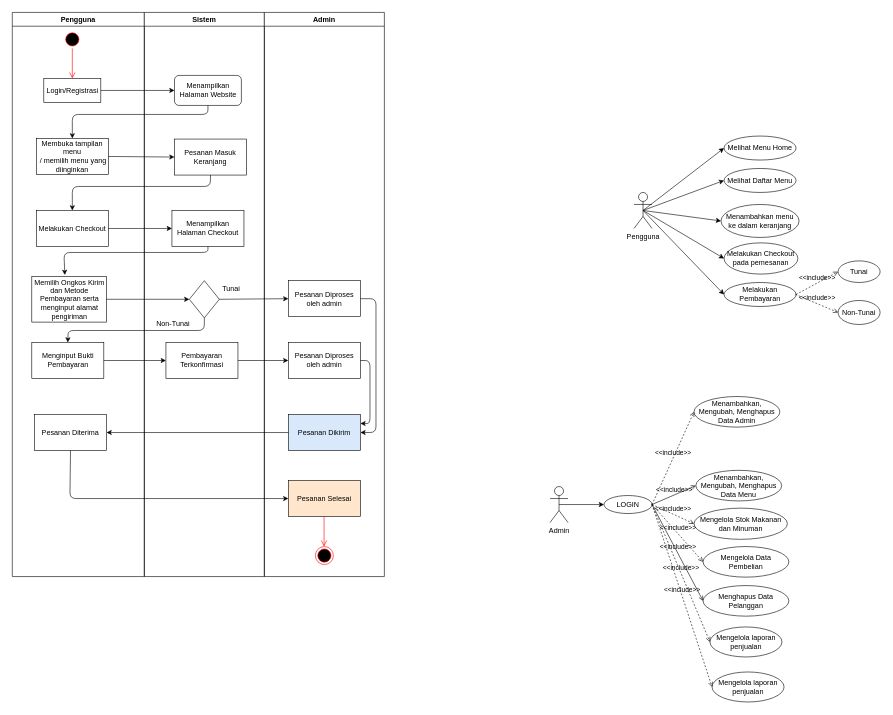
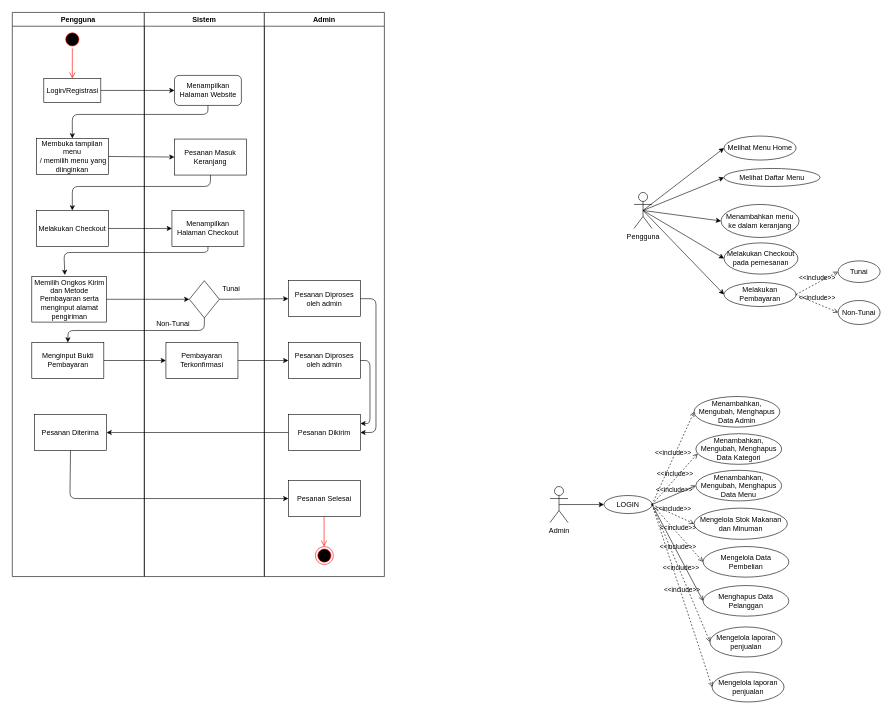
node "Melihat Daftar Menu": size 72x24 -> 96x18
node "Pesanan Dikirim": fillcolor #dae8fc -> #ffffff
node "Menambahkan, Mengubah, Menghapus Data Kategori": added
edge "LOGIN" -> "Menambahkan, Mengubah, Menghapus Data Kategori": added, label "<<include>>"
node "Pesanan Selesai": fillcolor #ffe6cc -> #ffffff
